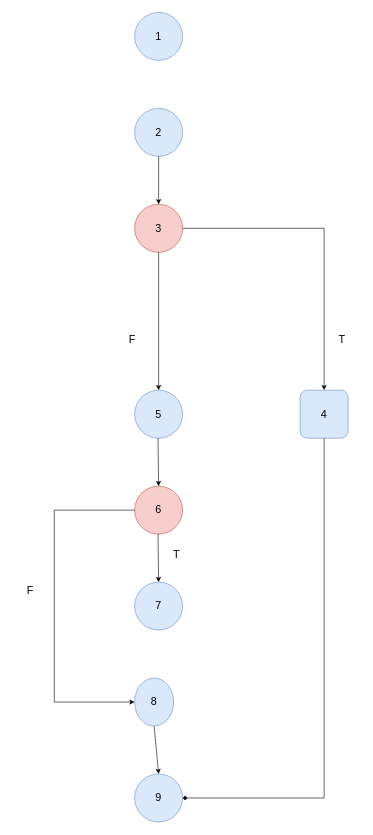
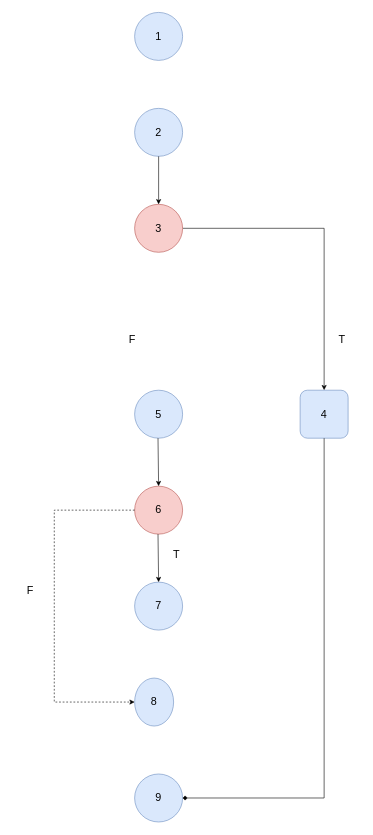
edge "3" -> "5": removed
edge "6" -> "8": style solid -> dashed
edge "8" -> "9": removed
